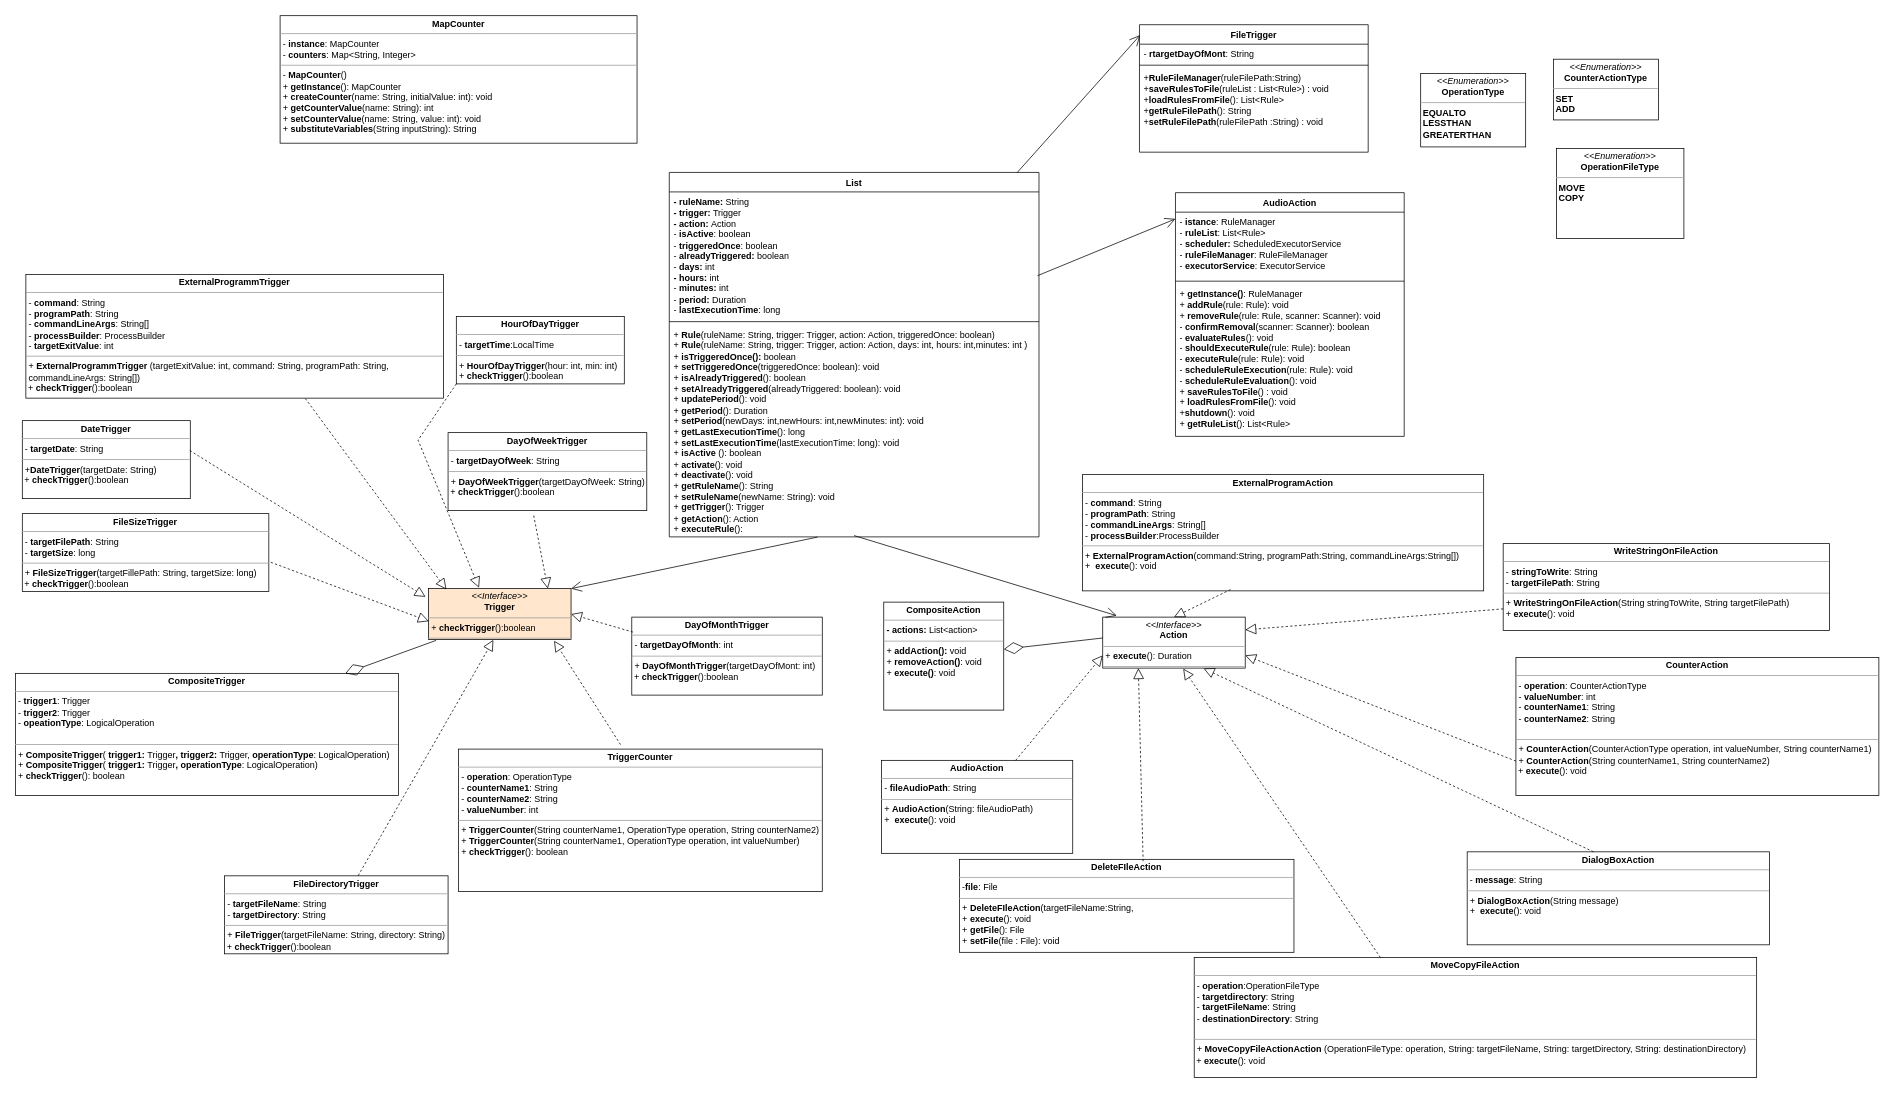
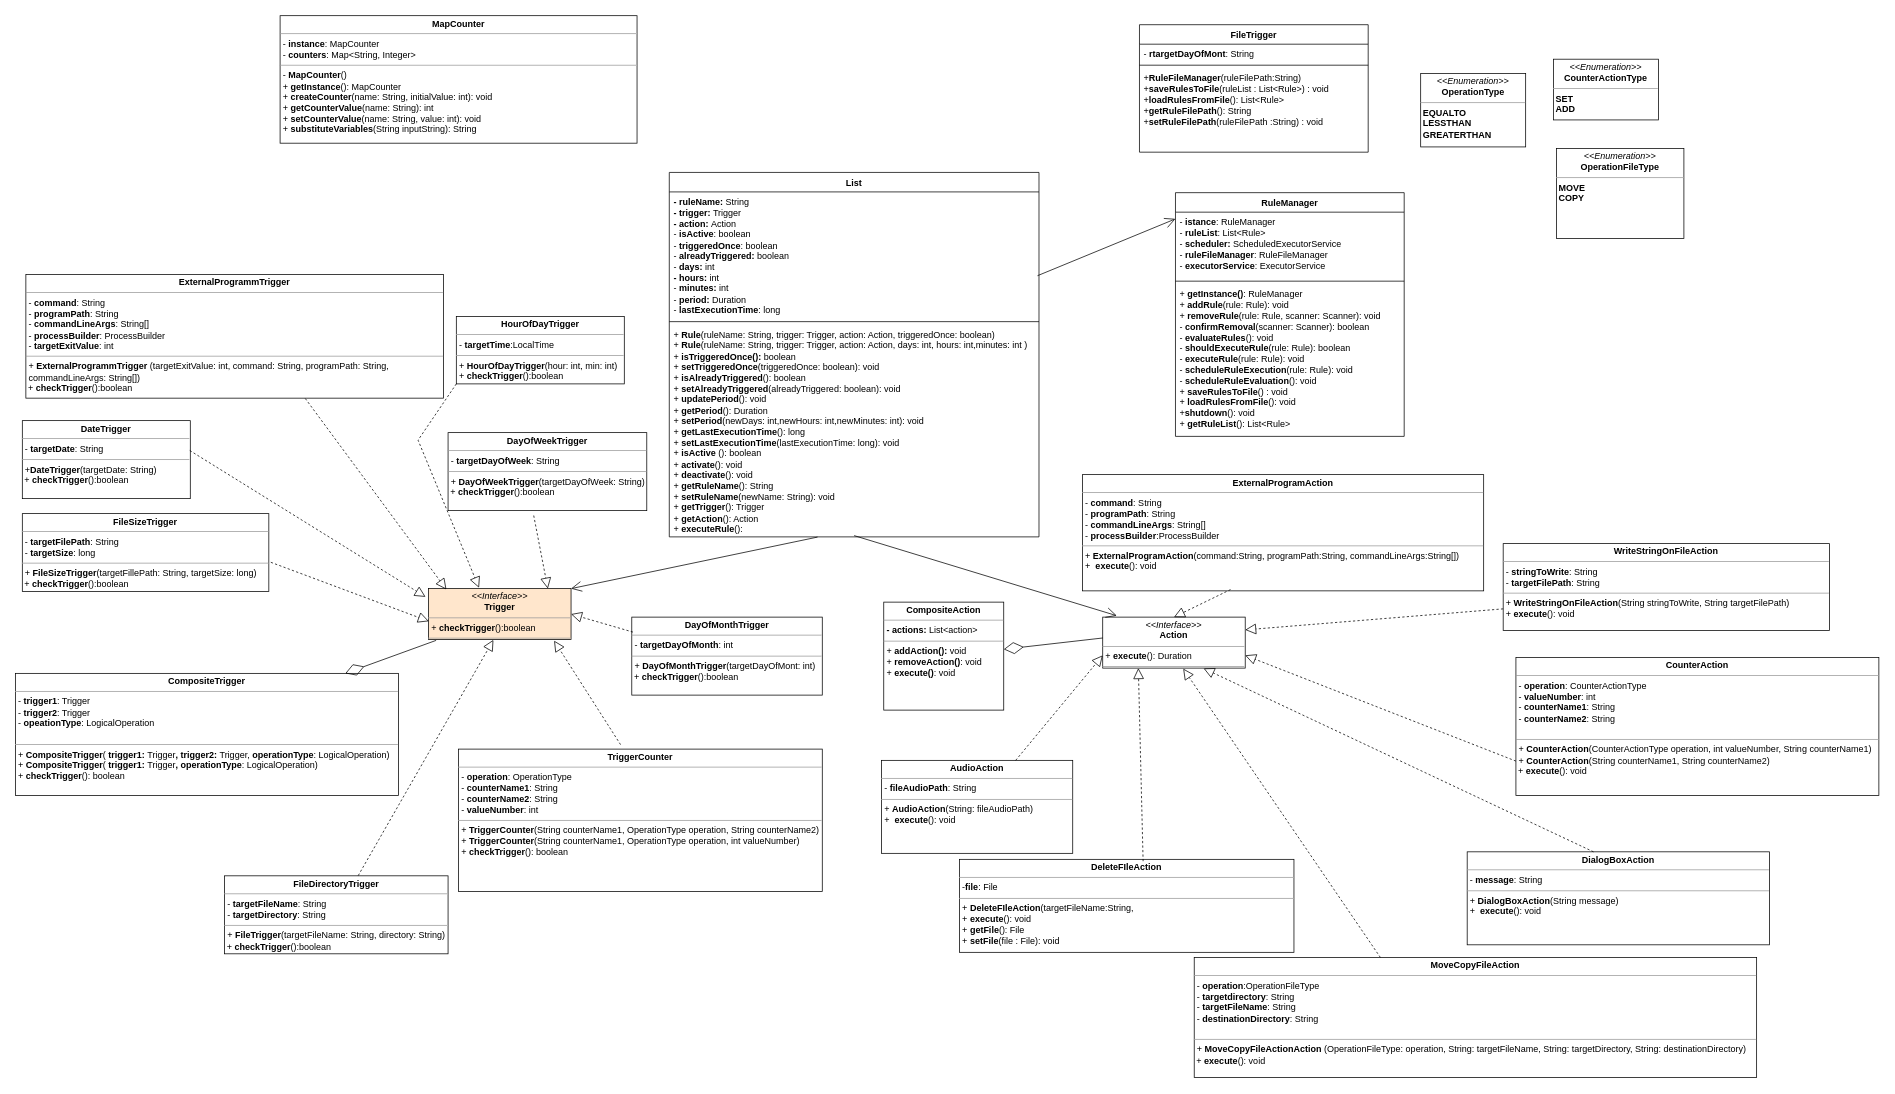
edge "List" -> "FileTrigger": removed
node "AudioAction": label "AudioAction" -> "RuleManager"
